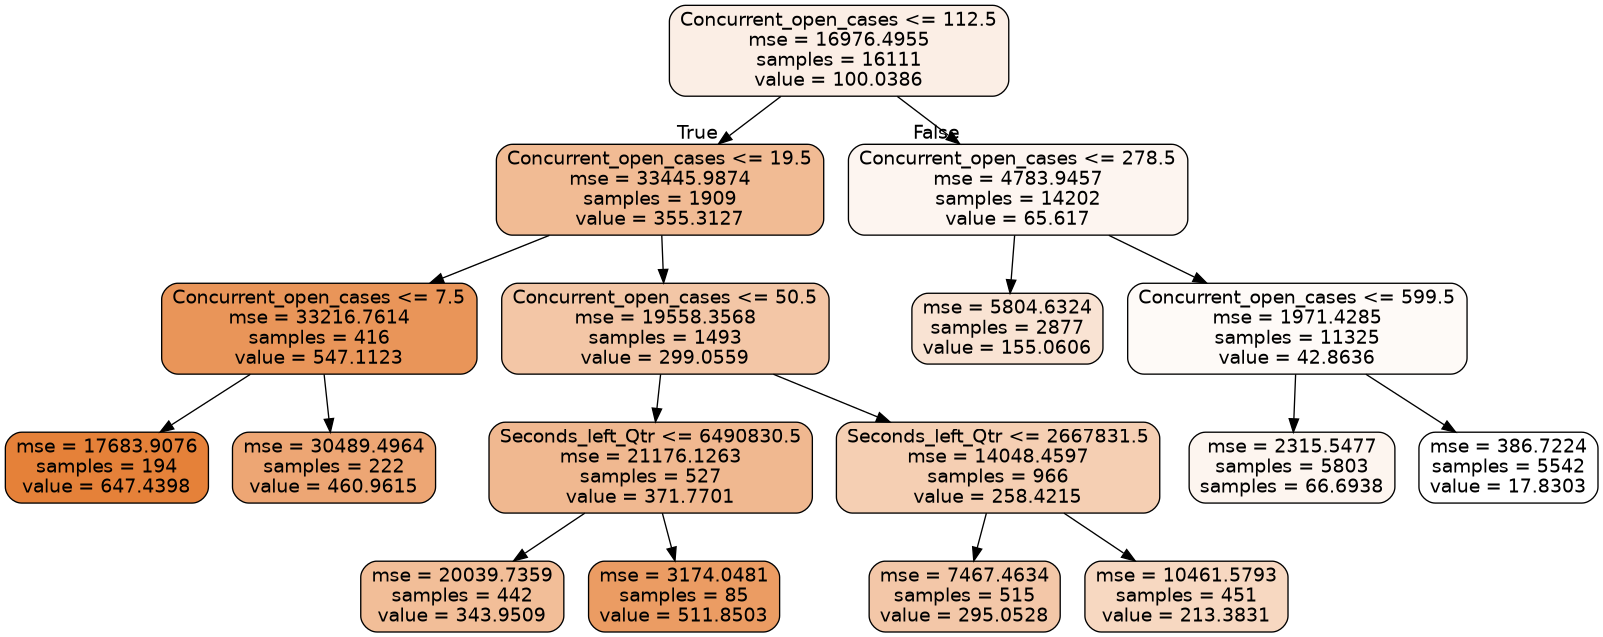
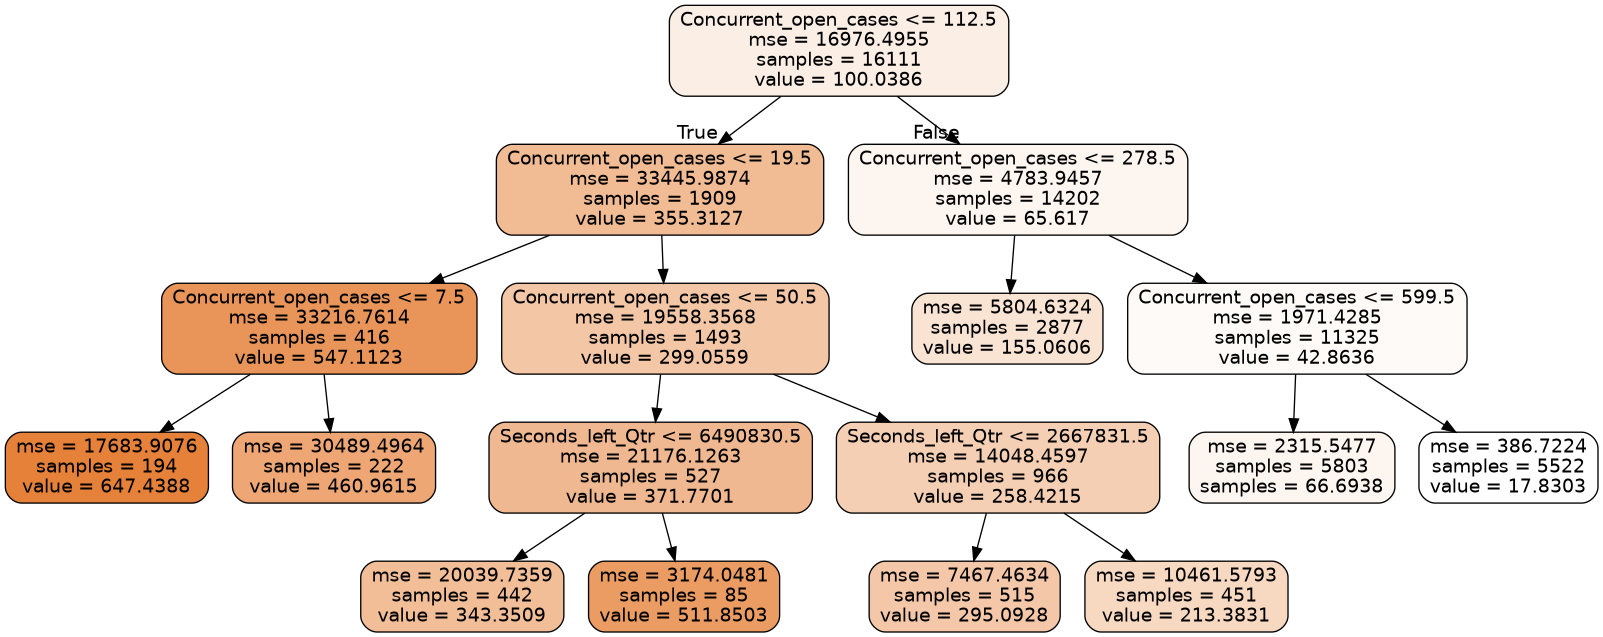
node "mse = 17683.9076 samples = 194 value = 647.4398": label "mse = 17683.9076 samples = 194 value = 647.4398" -> "mse = 17683.9076 samples = 194 value = 647.4388"
node "mse = 386.7224 samples = 5542 value = 17.8303": label "mse = 386.7224 samples = 5542 value = 17.8303" -> "mse = 386.7224 samples = 5522 value = 17.8303"
node "mse = 20039.7359 samples = 442 value = 343.9509": label "mse = 20039.7359 samples = 442 value = 343.9509" -> "mse = 20039.7359 samples = 442 value = 343.3509"
node "mse = 7467.4634 samples = 515 value = 295.0528": label "mse = 7467.4634 samples = 515 value = 295.0528" -> "mse = 7467.4634 samples = 515 value = 295.0928"
